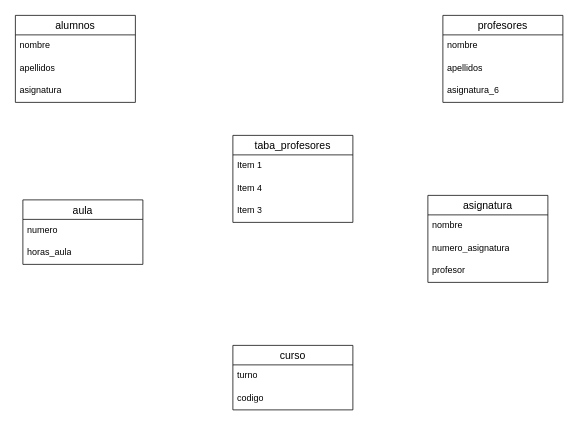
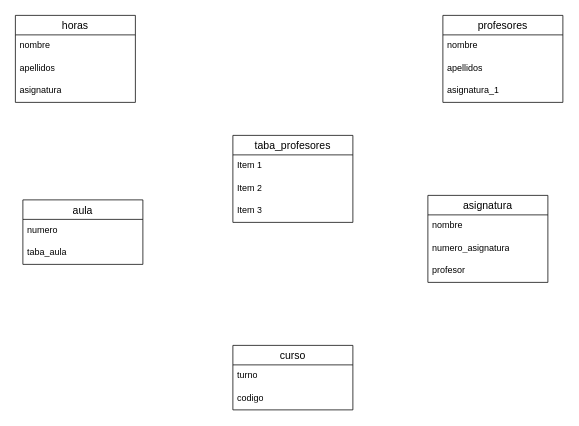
node "alumnos": label "alumnos" -> "horas"
node "asignatura_6": label "asignatura_6" -> "asignatura_1"
node "Item 4": label "Item 4" -> "Item 2"
node "horas_aula": label "horas_aula" -> "taba_aula"
